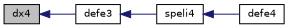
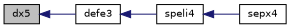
node "dx4": label "dx4" -> "dx5"
node "defe4": label "defe4" -> "sepx4"
